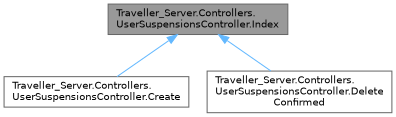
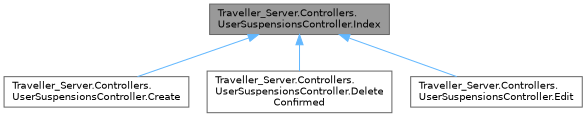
node "Traveller_Server.Controllers. UserSuspensionsController.Edit": added
